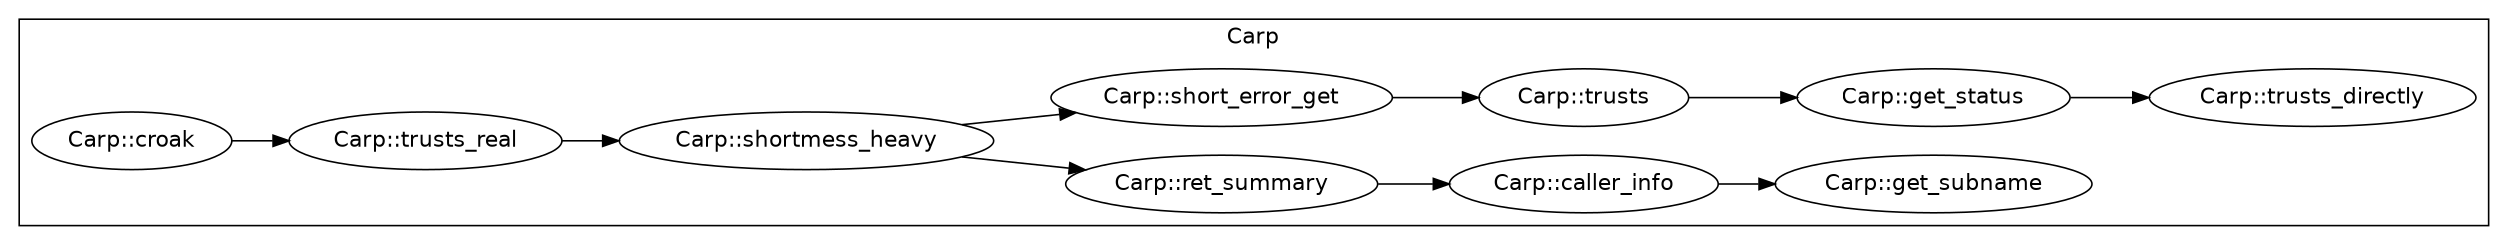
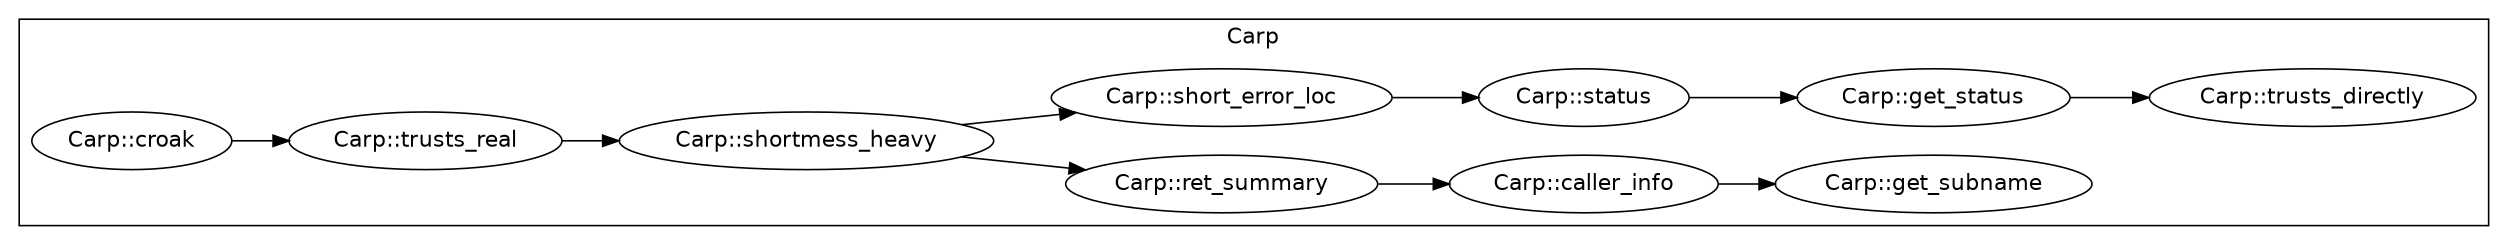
node "Carp::short_error_get": label "Carp::short_error_get" -> "Carp::short_error_loc"
node "Carp::trusts": label "Carp::trusts" -> "Carp::status"
